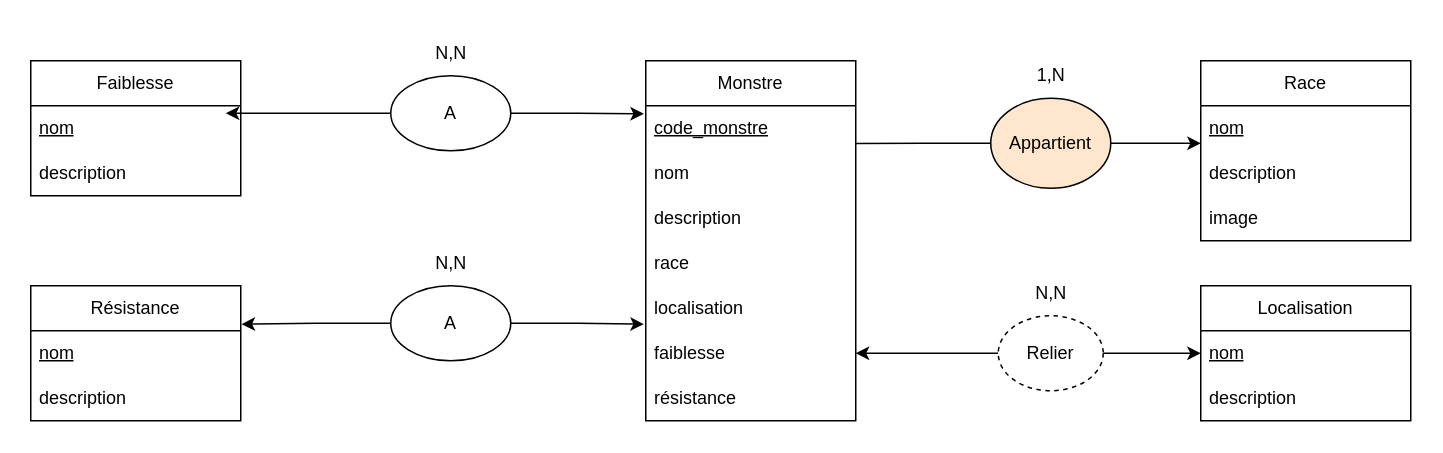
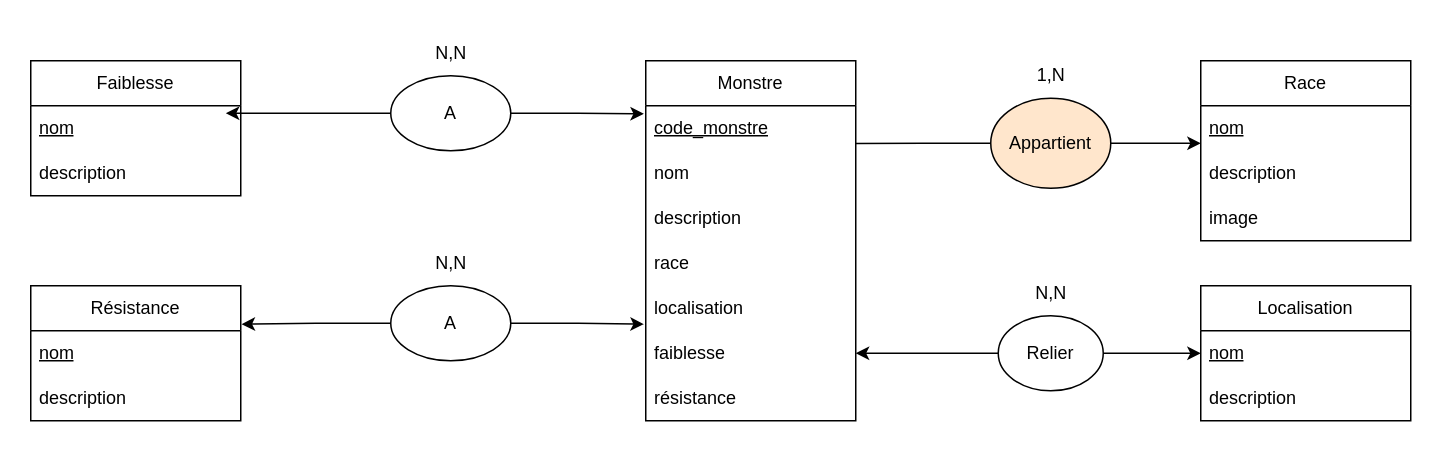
node "Relier": style dashed -> solid
